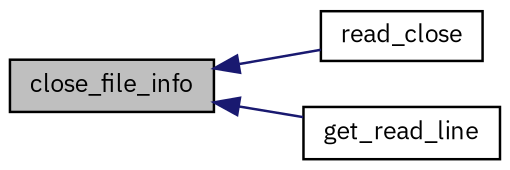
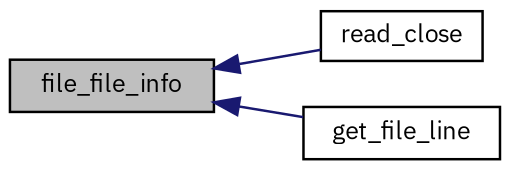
node "close_file_info": label "close_file_info" -> "file_file_info"
node "get_read_line": label "get_read_line" -> "get_file_line"
